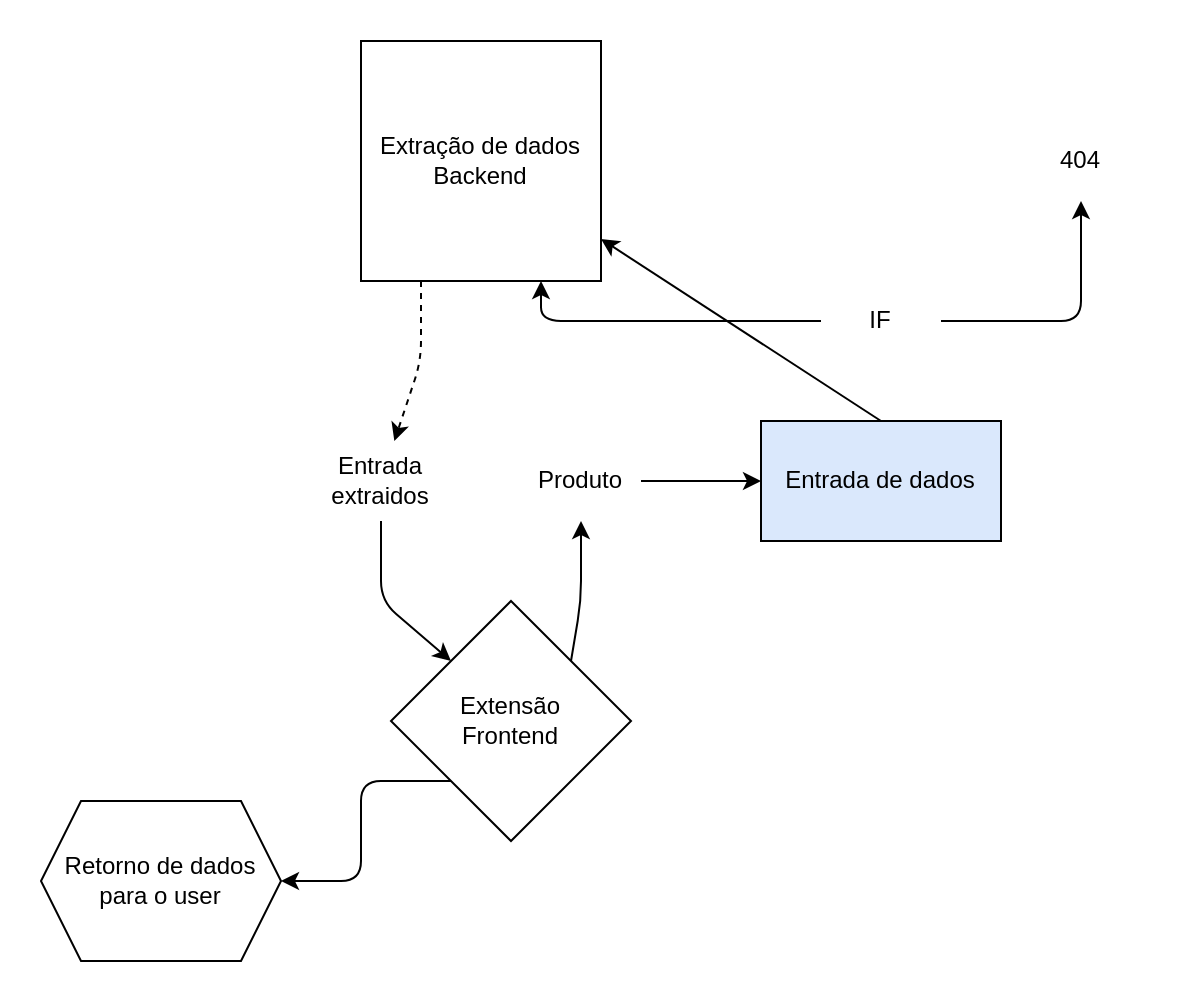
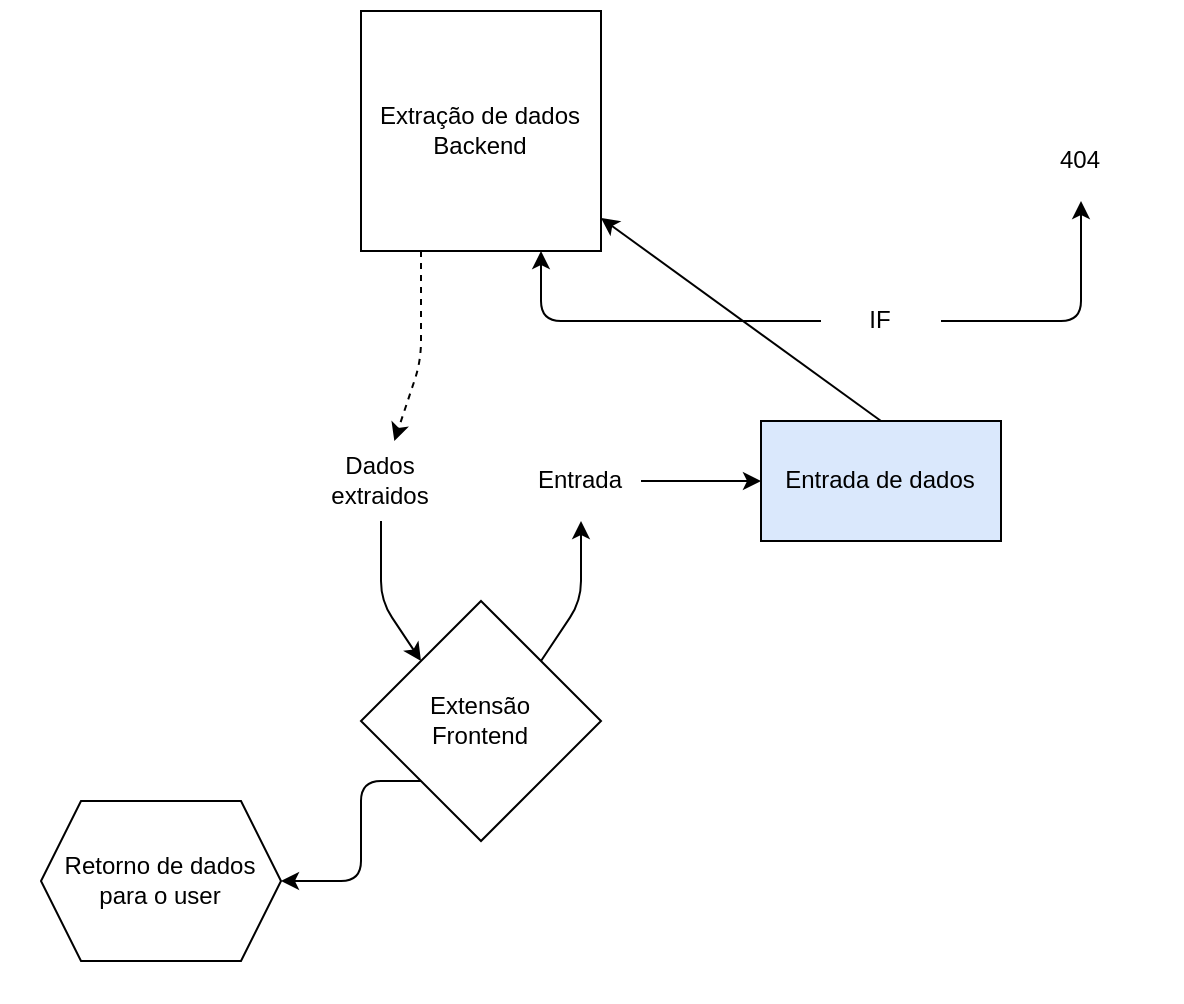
node "Extração de dados Backend": moved (481, 161) -> (481, 131)
node "Entrada extraidos": label "Entrada extraidos" -> "Dados extraidos"
node "Produto": label "Produto" -> "Entrada"
node "Extensão Frontend": moved (511, 721) -> (481, 721)
